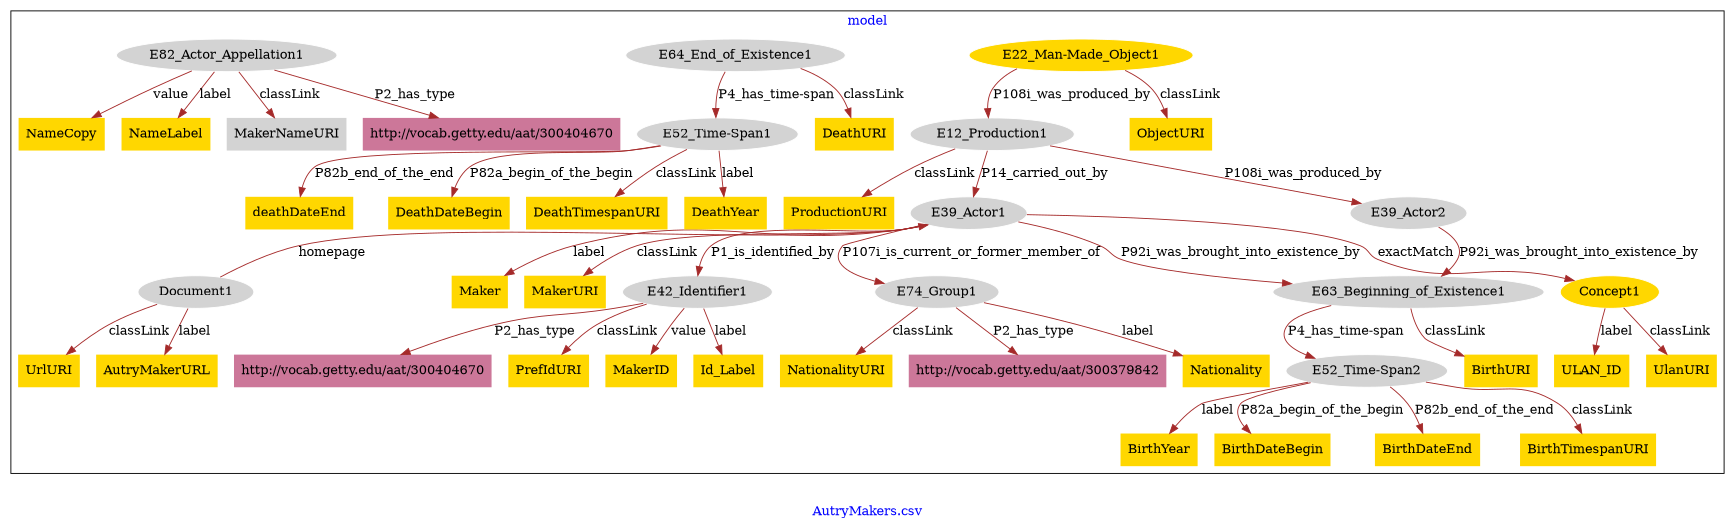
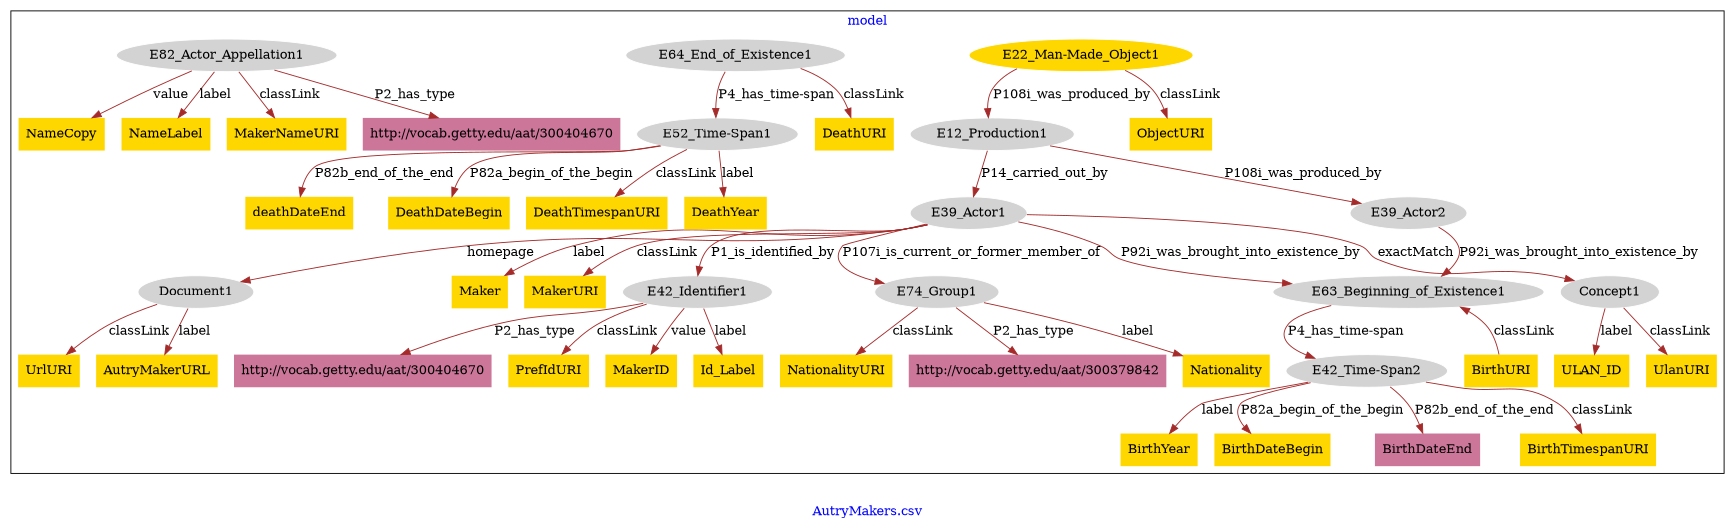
node "MakerNameURI": fillcolor lightgray -> gold
node "ProductionURI": removed
edge "Document1" -> "E39_Actor1": reversed
node "Concept1": fillcolor gold -> lightgray
edge "E63_Beginning_of_Existence1" -> "BirthURI": reversed
node "E52_Time-Span2": label "E52_Time-Span2" -> "E42_Time-Span2"
node "BirthDateEnd": fillcolor gold -> #cc7799
